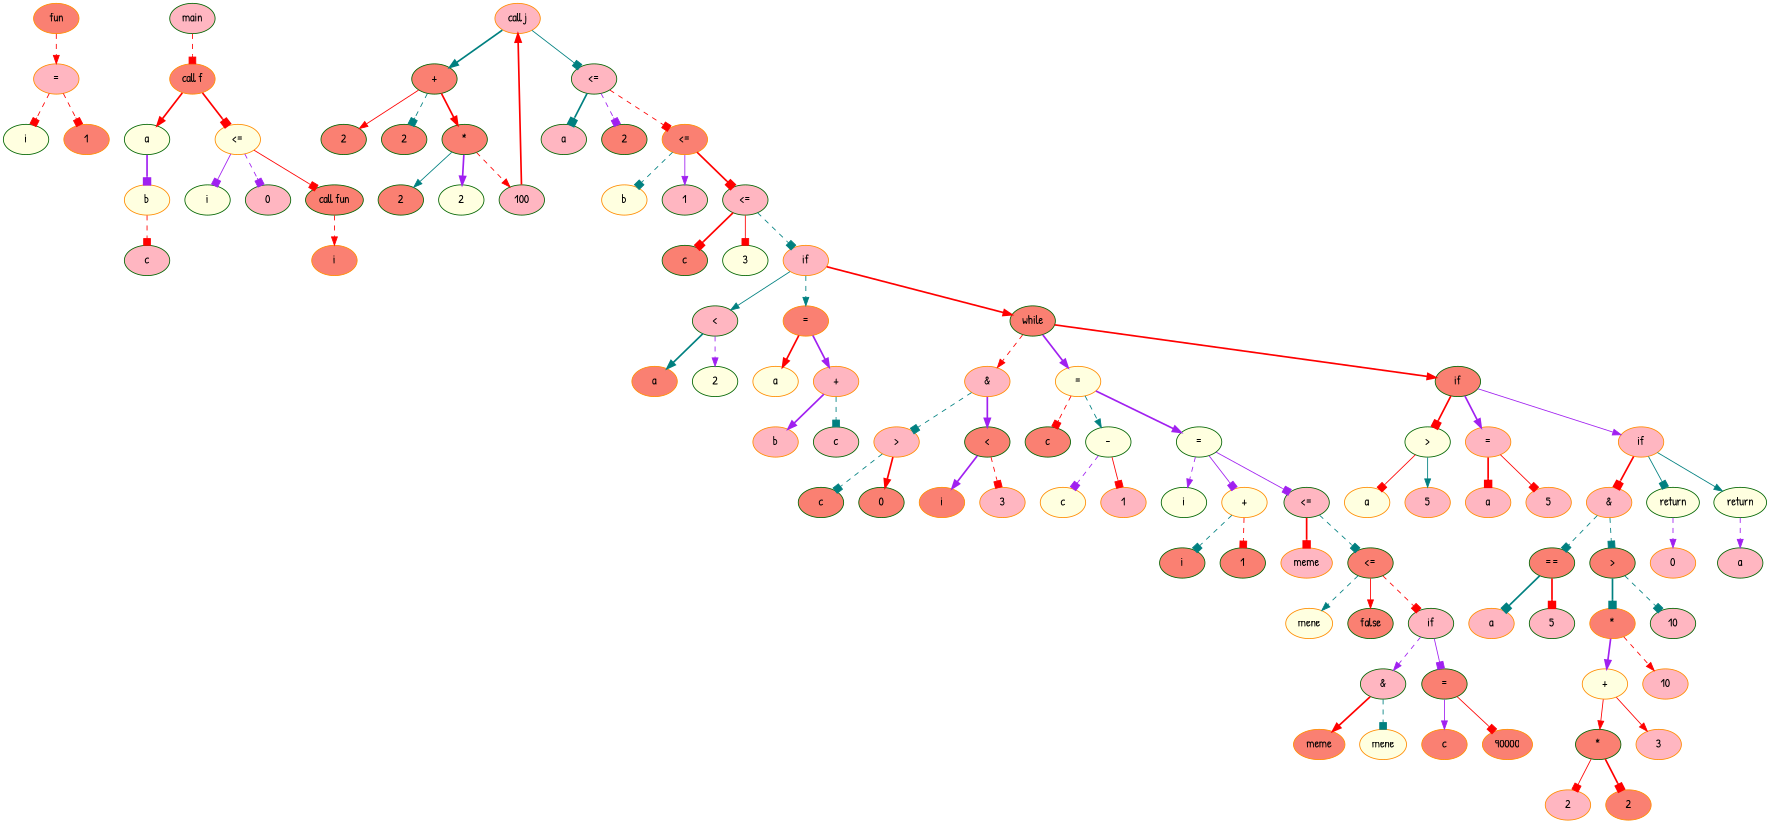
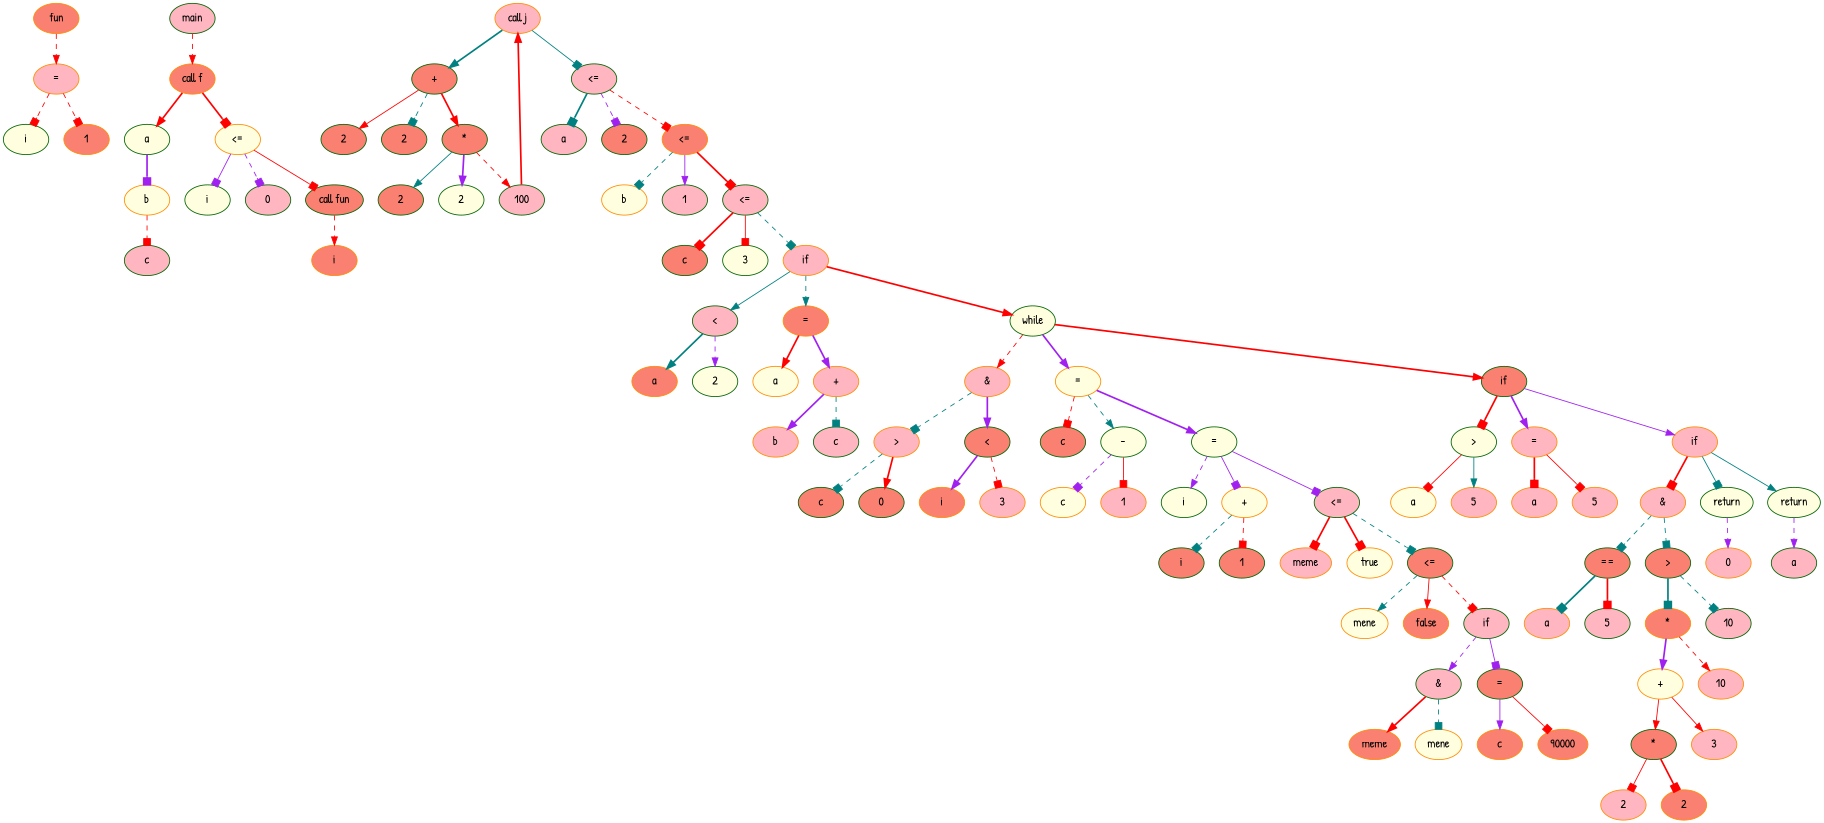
edge "main" -> "call f": arrowhead box -> normal
node "while": fillcolor salmon -> lightyellow
node "true": added
node "false": color darkgreen -> darkorange
